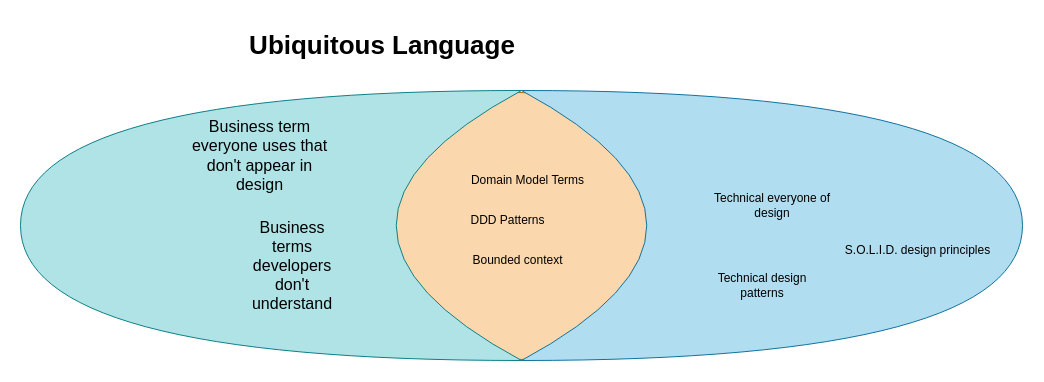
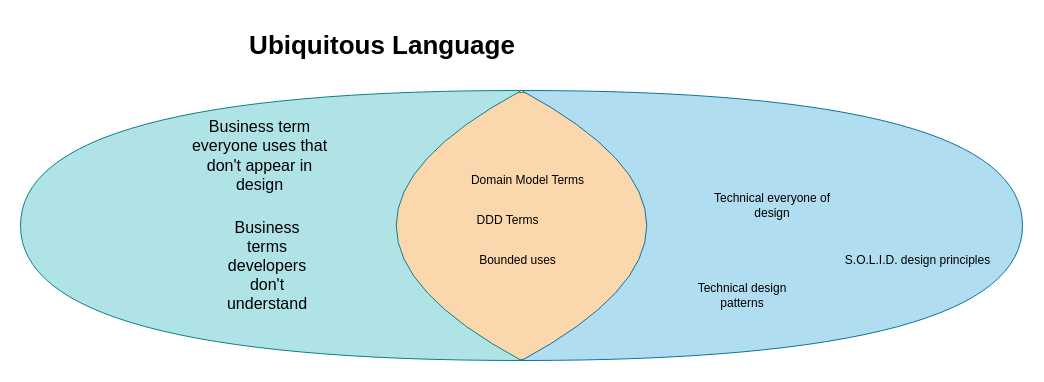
node "DDD Patterns": label "DDD Patterns" -> "DDD Terms"
node "S.O.L.I.D. design principles": moved (917, 251) -> (917, 261)
node "Bounded context": label "Bounded context" -> "Bounded uses"
node "Business terms developers don't understand": moved (293, 266) -> (268, 266)
node "Technical design patterns": moved (762, 286) -> (742, 296)
